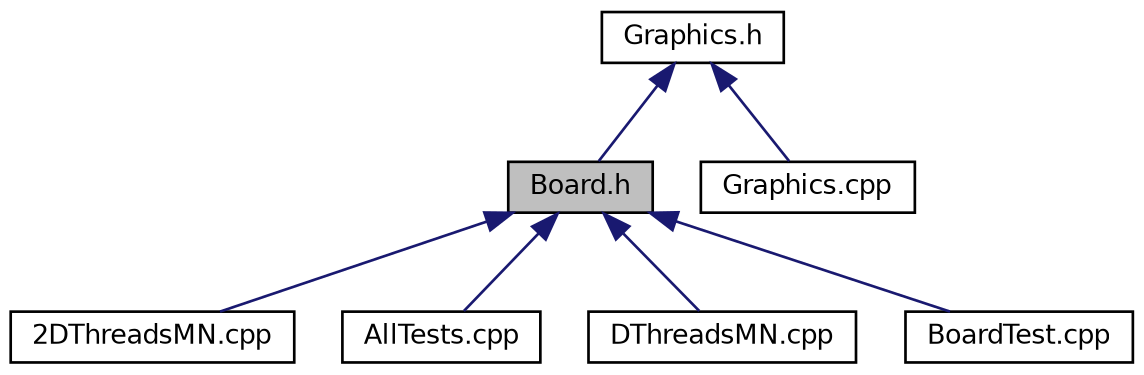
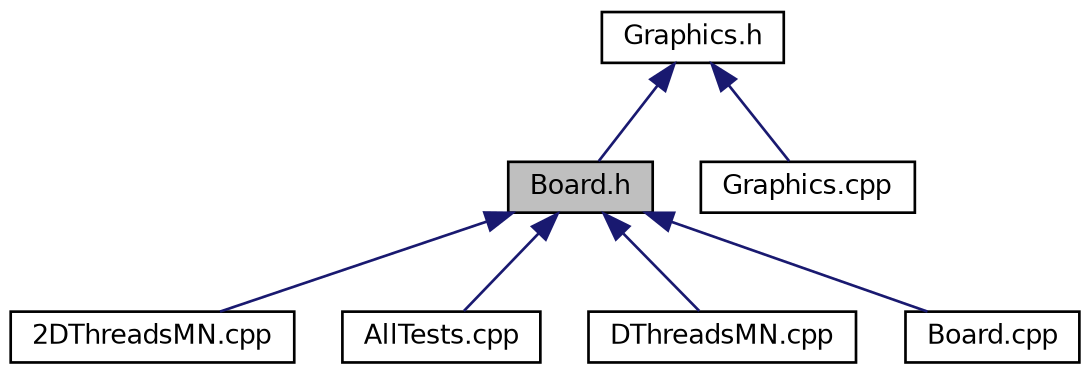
node "BoardTest.cpp": label "BoardTest.cpp" -> "Board.cpp"
